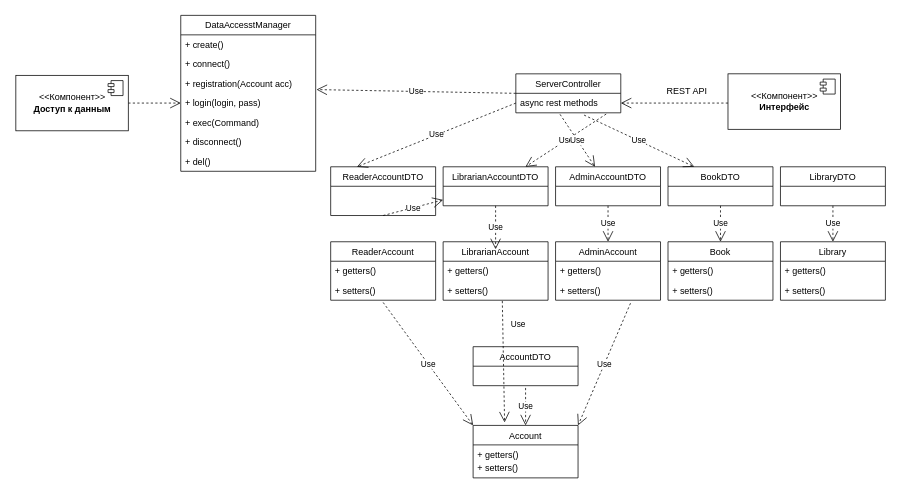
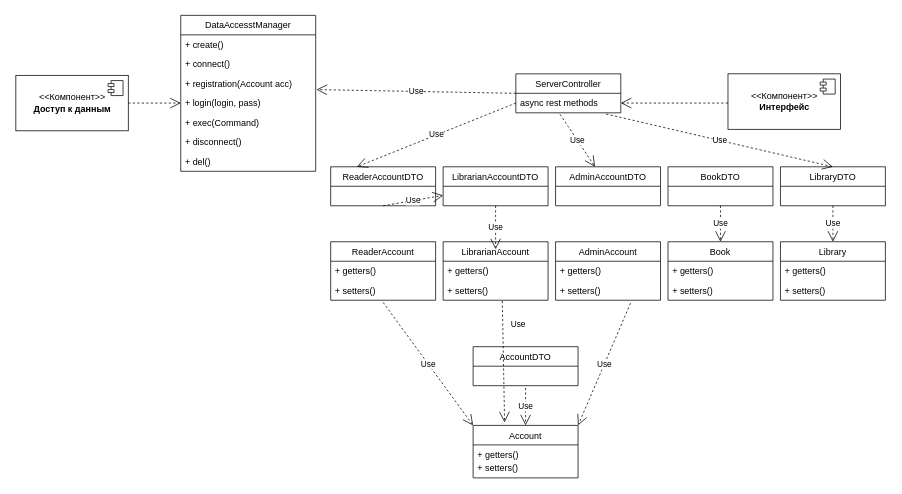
node "REST API": removed
edge "async rest methods" -> "LibrarianAccountDTO": now "async rest methods" -> "LibraryDTO"
edge "async rest methods" -> "BookDTO": removed, label "Use"
node "ReaderAccountDTO": size 105x49 -> 105x39
edge "AdminAccountDTO" -> "AdminAccount": removed, label "Use"
